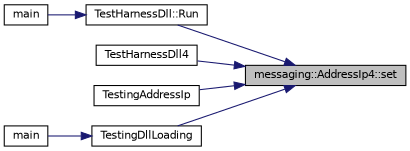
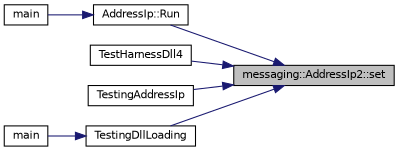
node "TestHarnessDll::Run": label "TestHarnessDll::Run" -> "AddressIp::Run"
node "messaging::AddressIp4::set": label "messaging::AddressIp4::set" -> "messaging::AddressIp2::set"
